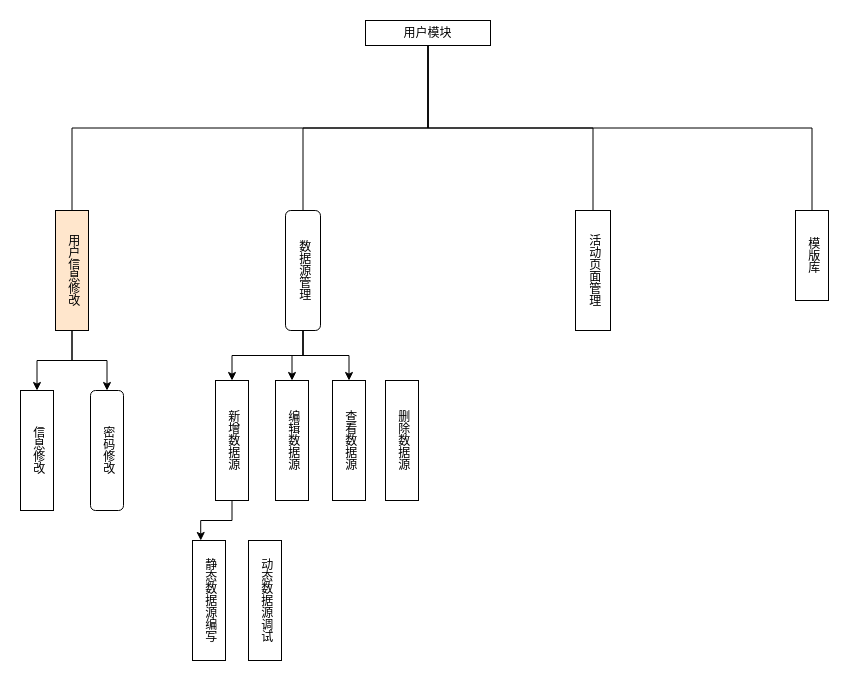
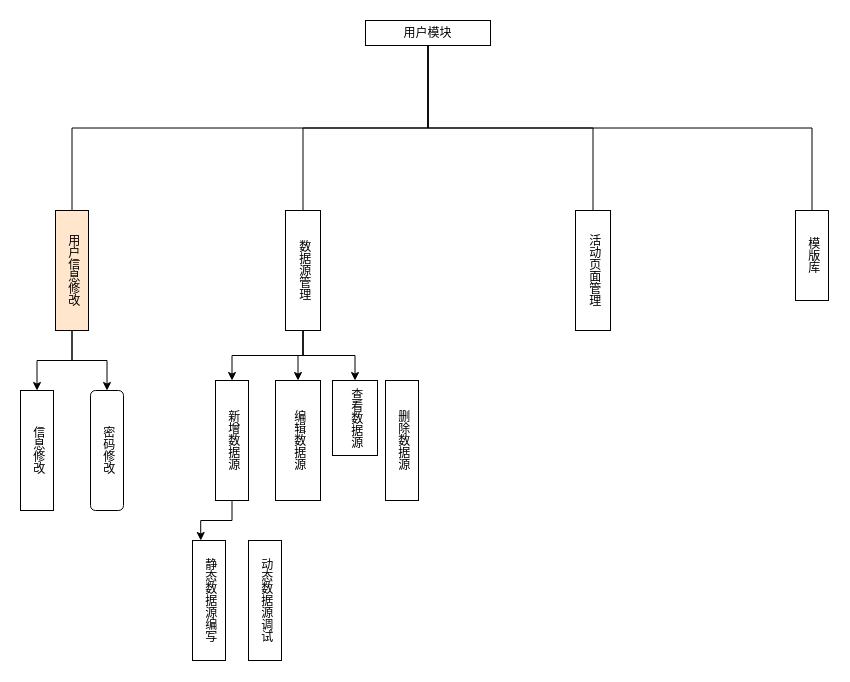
node "数据源管理": shape rounded rectangle -> rectangle
node "编辑数据源": size 33x120 -> 45x120
node "查看数据源": size 33x120 -> 45x75
